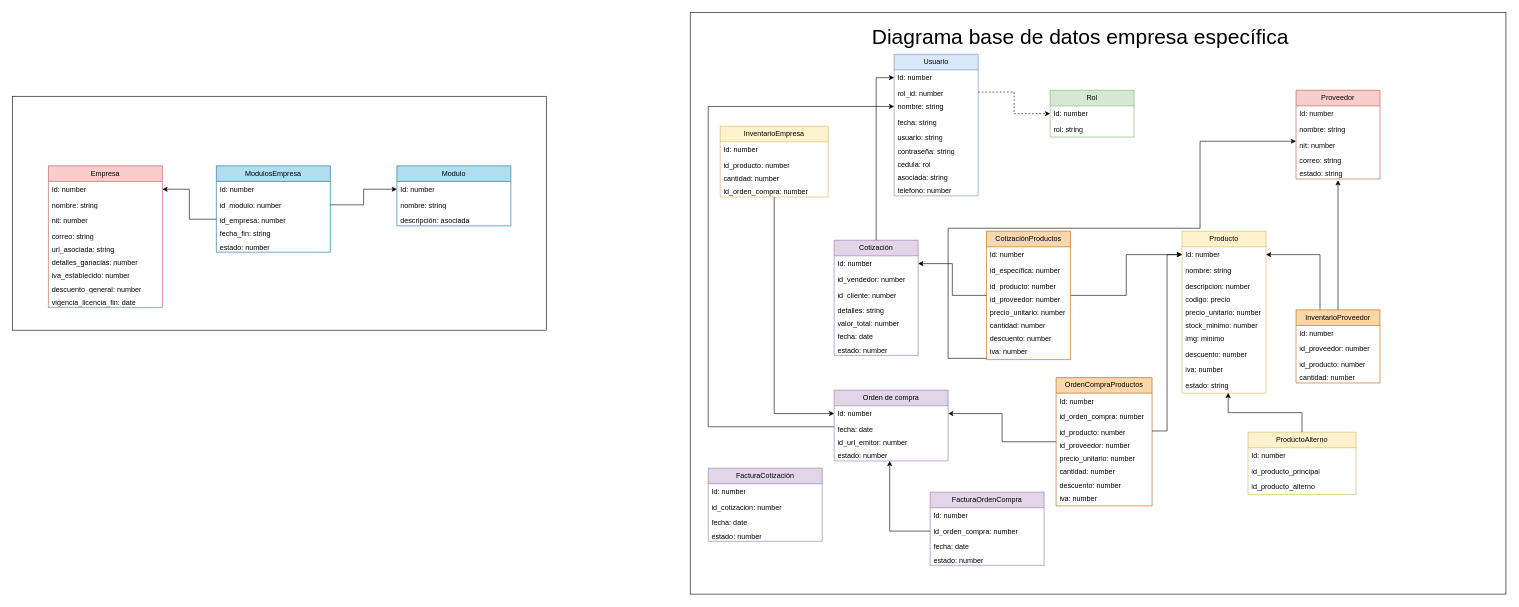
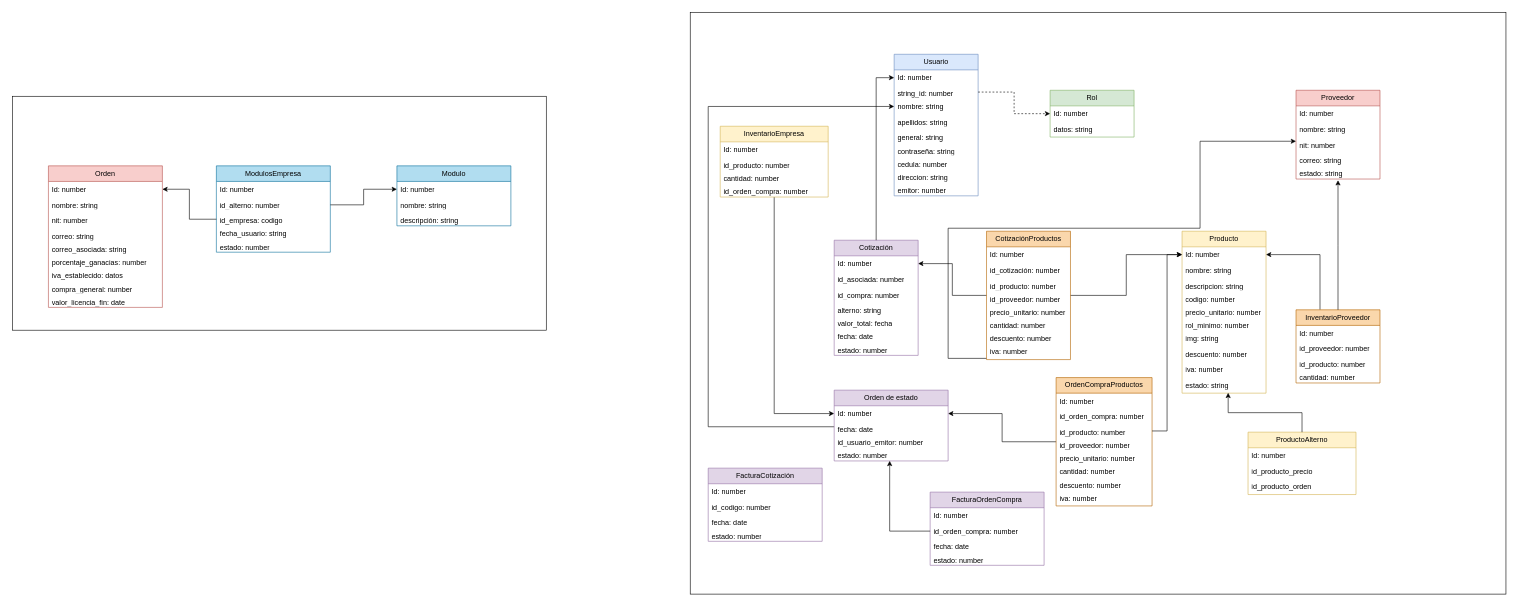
node "Diagrama base de datos empresa específica": removed
node "rol_id: number": label "rol_id: number" -> "string_id: number"
node "fecha: string": label "fecha: string" -> "apellidos: string"
node "rol: string": label "rol: string" -> "datos: string"
node "usuario: string": label "usuario: string" -> "general: string"
node "cedula: rol": label "cedula: rol" -> "cedula: number"
node "Empresa": label "Empresa" -> "Orden"
node "asociada: string": label "asociada: string" -> "direccion: string"
node "telefono: number": label "telefono: number" -> "emitor: number"
node "id_modulo: number": label "id_modulo: number" -> "id_alterno: number"
node "id_empresa: number": label "id_empresa: number" -> "id_empresa: codigo"
node "descripción: asociada": label "descripción: asociada" -> "descripción: string"
node "fecha_fin: string": label "fecha_fin: string" -> "fecha_usuario: string"
node "url_asociada: string": label "url_asociada: string" -> "correo_asociada: string"
node "detalles_ganacias: number": label "detalles_ganacias: number" -> "porcentaje_ganacias: number"
node "id_específica: number": label "id_específica: number" -> "id_cotización: number"
node "iva_establecido: number": label "iva_establecido: number" -> "iva_establecido: datos"
node "id_vendedor: number": label "id_vendedor: number" -> "id_asociada: number"
node "descripcion: number": label "descripcion: number" -> "descripcion: string"
node "descuento_general: number": label "descuento_general: number" -> "compra_general: number"
node "id_cliente: number": label "id_cliente: number" -> "id_compra: number"
node "codigo: precio": label "codigo: precio" -> "codigo: number"
node "vigencia_licencia_fin: date": label "vigencia_licencia_fin: date" -> "valor_licencia_fin: date"
node "detalles: string": label "detalles: string" -> "alterno: string"
node "valor_total: number": label "valor_total: number" -> "valor_total: fecha"
node "stock_minimo: number": label "stock_minimo: number" -> "rol_minimo: number"
node "img: minimo": label "img: minimo" -> "img: string"
node "Orden de compra": label "Orden de compra" -> "Orden de estado"
node "id_url_emitor: number": label "id_url_emitor: number" -> "id_usuario_emitor: number"
node "id_producto_principal": label "id_producto_principal" -> "id_producto_precio"
node "id_producto_alterno": label "id_producto_alterno" -> "id_producto_orden"
node "id_cotizacion: number": label "id_cotizacion: number" -> "id_codigo: number"
